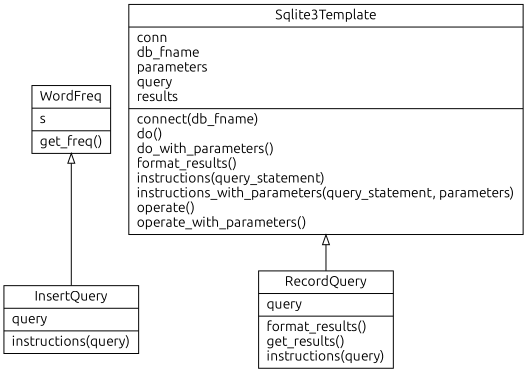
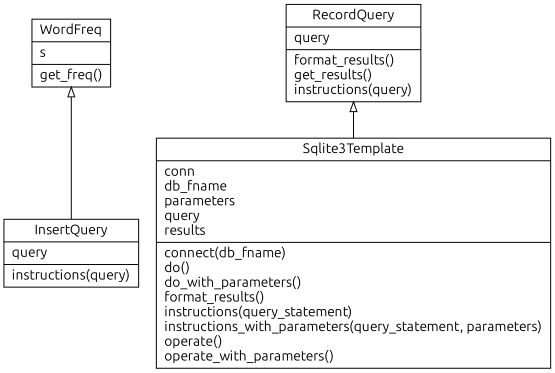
edge "RecordQuery" -> "Sqlite3Template": reversed
